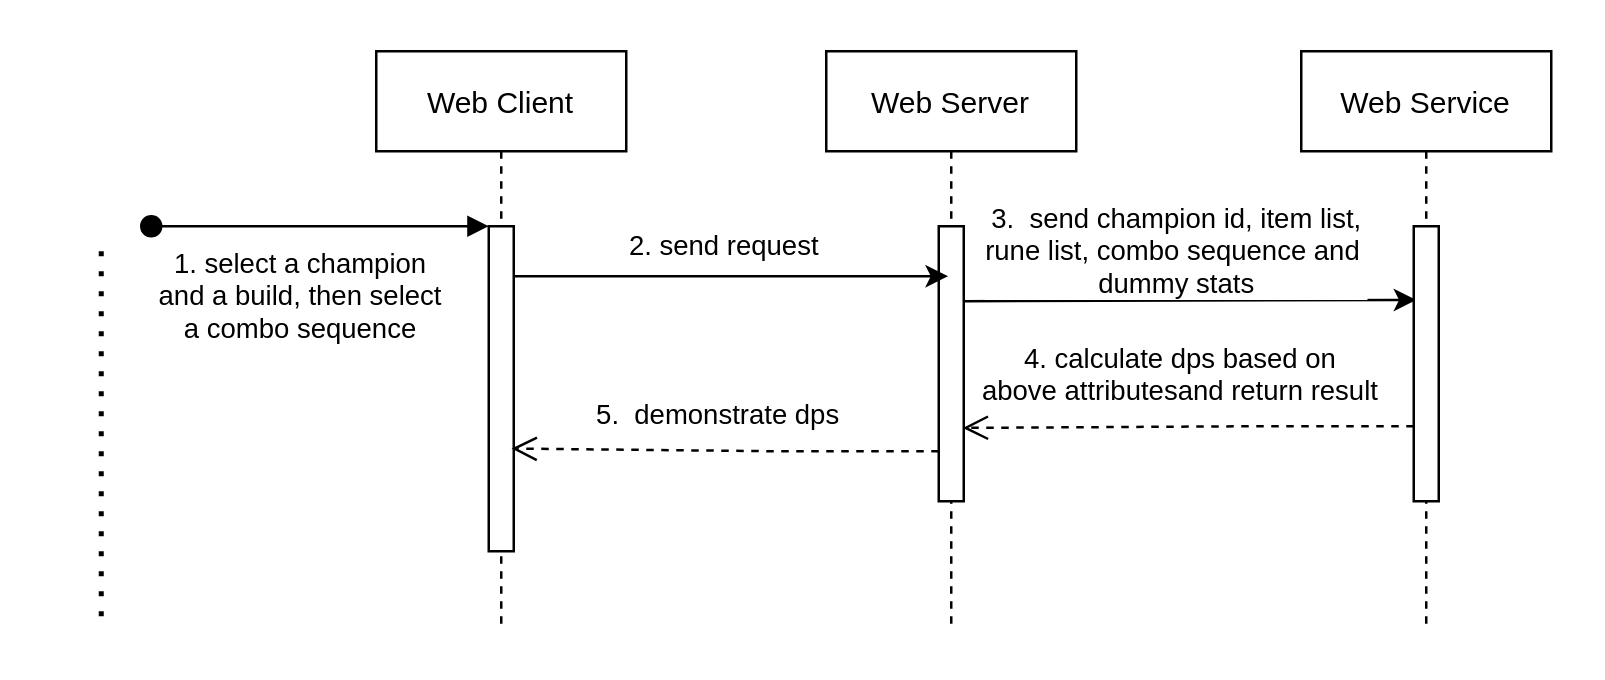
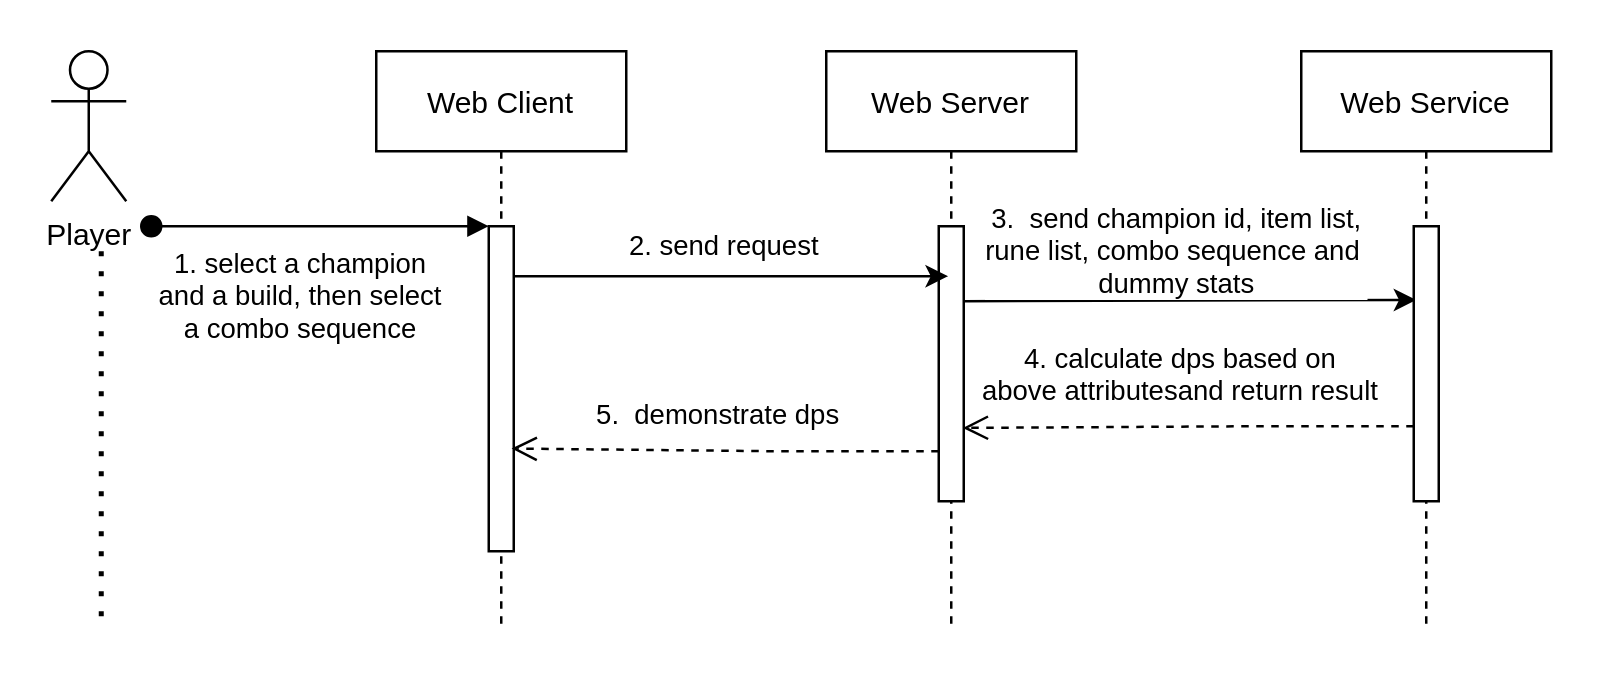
node "Player": added
